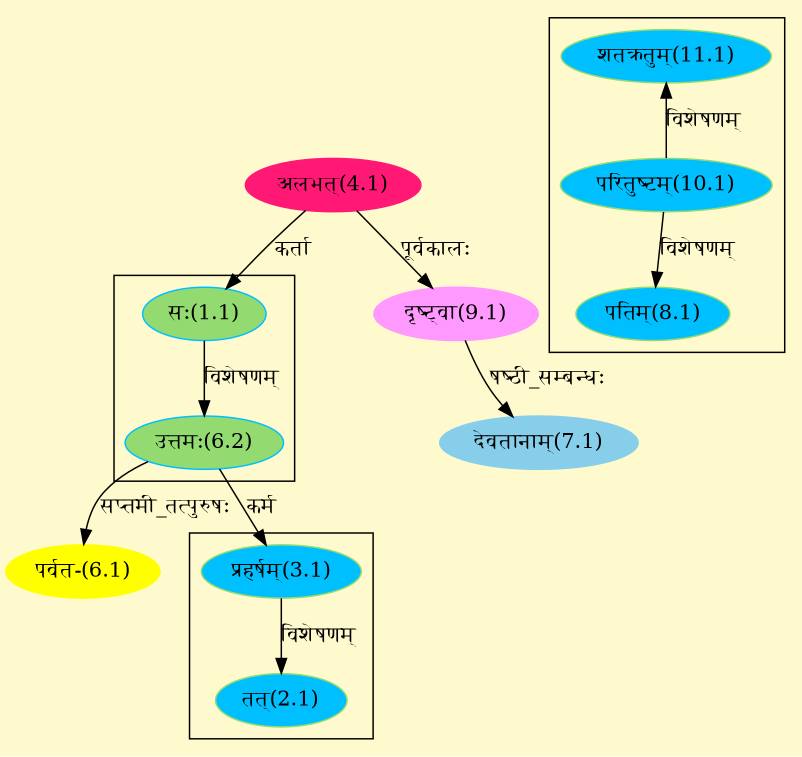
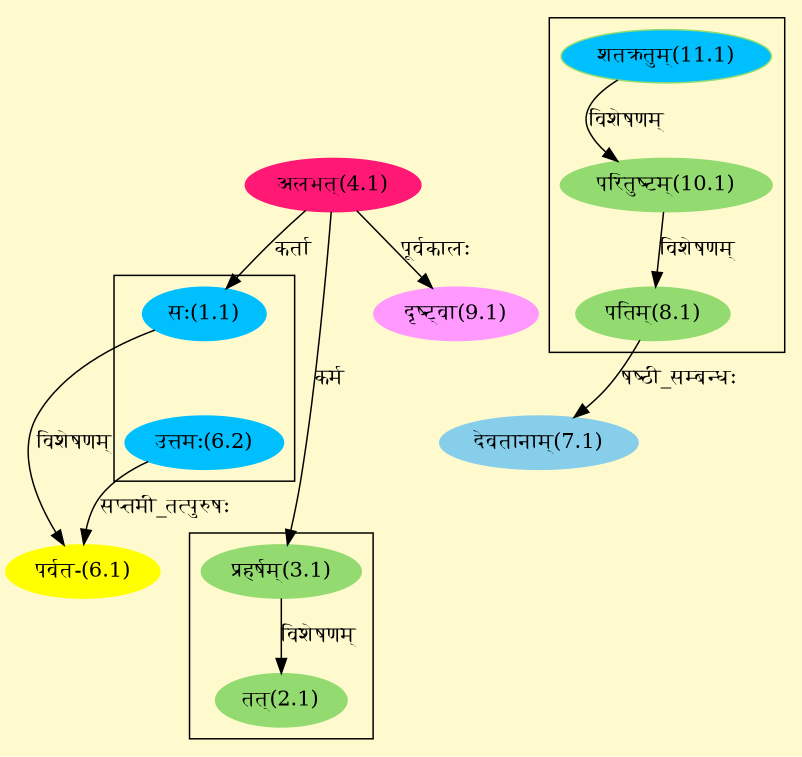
edge "परितुष्टम्(10.1)" -> "शतक्रतुम्(11.1)": reversed
node "परितुष्टम्(10.1)": fillcolor #00bfff -> #93db70
node "सः(1.1)": fillcolor #93db70 -> #00bfff
node "पतिम्(8.1)": fillcolor #00bfff -> #93db70
edge "सः(1.1)" -> "उत्तमः(6.2)": now "सः(1.1)" -> "पर्वत-(6.1)"
edge "दृष्ट्वा(9.1)" -> "देवतानाम्(7.1)": now "पतिम्(8.1)" -> "देवतानाम्(7.1)"
node "उत्तमः(6.2)": fillcolor #93db70 -> #00bfff
edge "उत्तमः(6.2)" -> "प्रहर्षम्(3.1)": now "अलभत्(4.1)" -> "प्रहर्षम्(3.1)"
node "प्रहर्षम्(3.1)": fillcolor #00bfff -> #93db70
node "तत्(2.1)": fillcolor #00bfff -> #93db70
